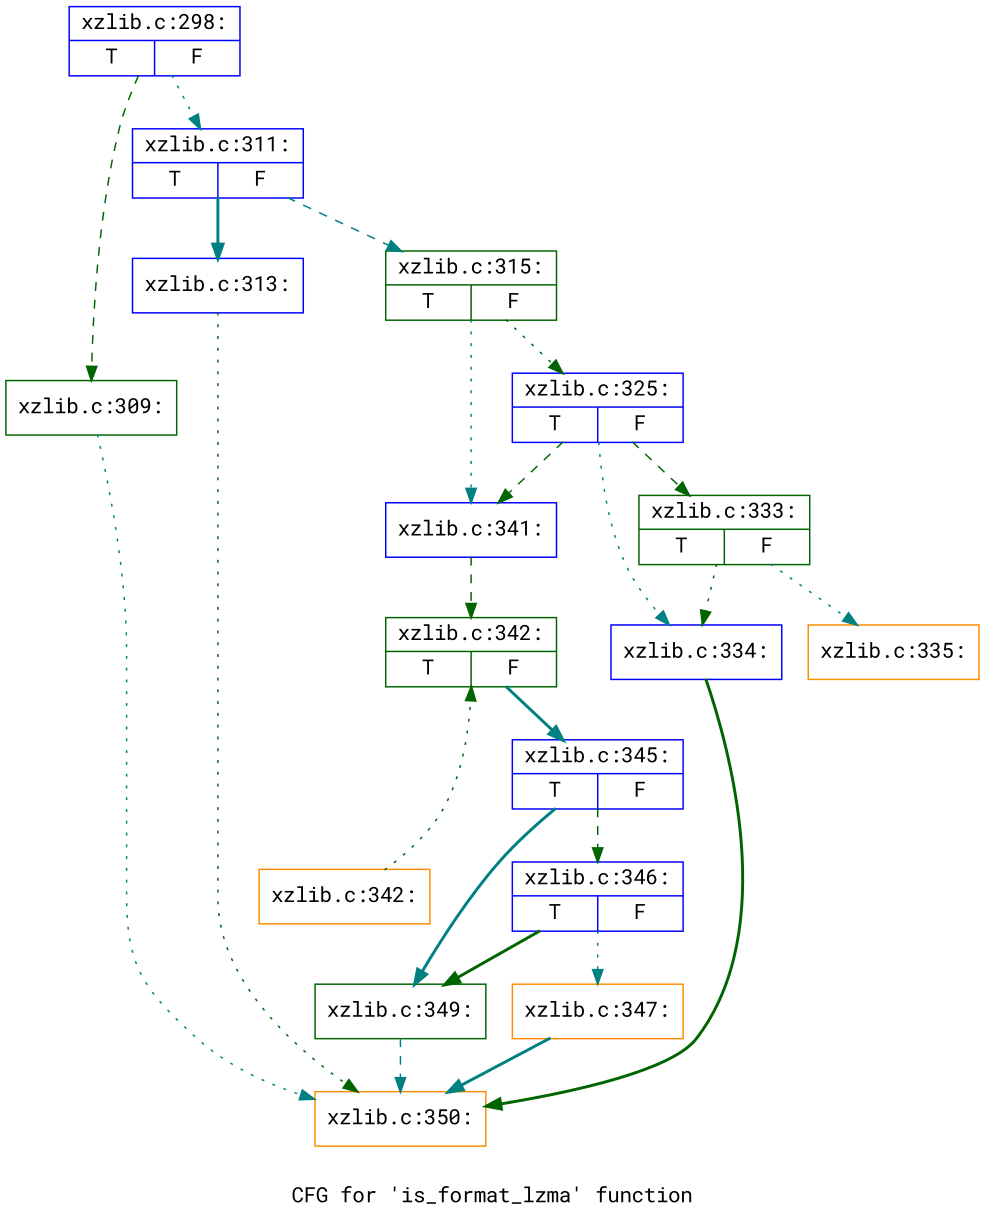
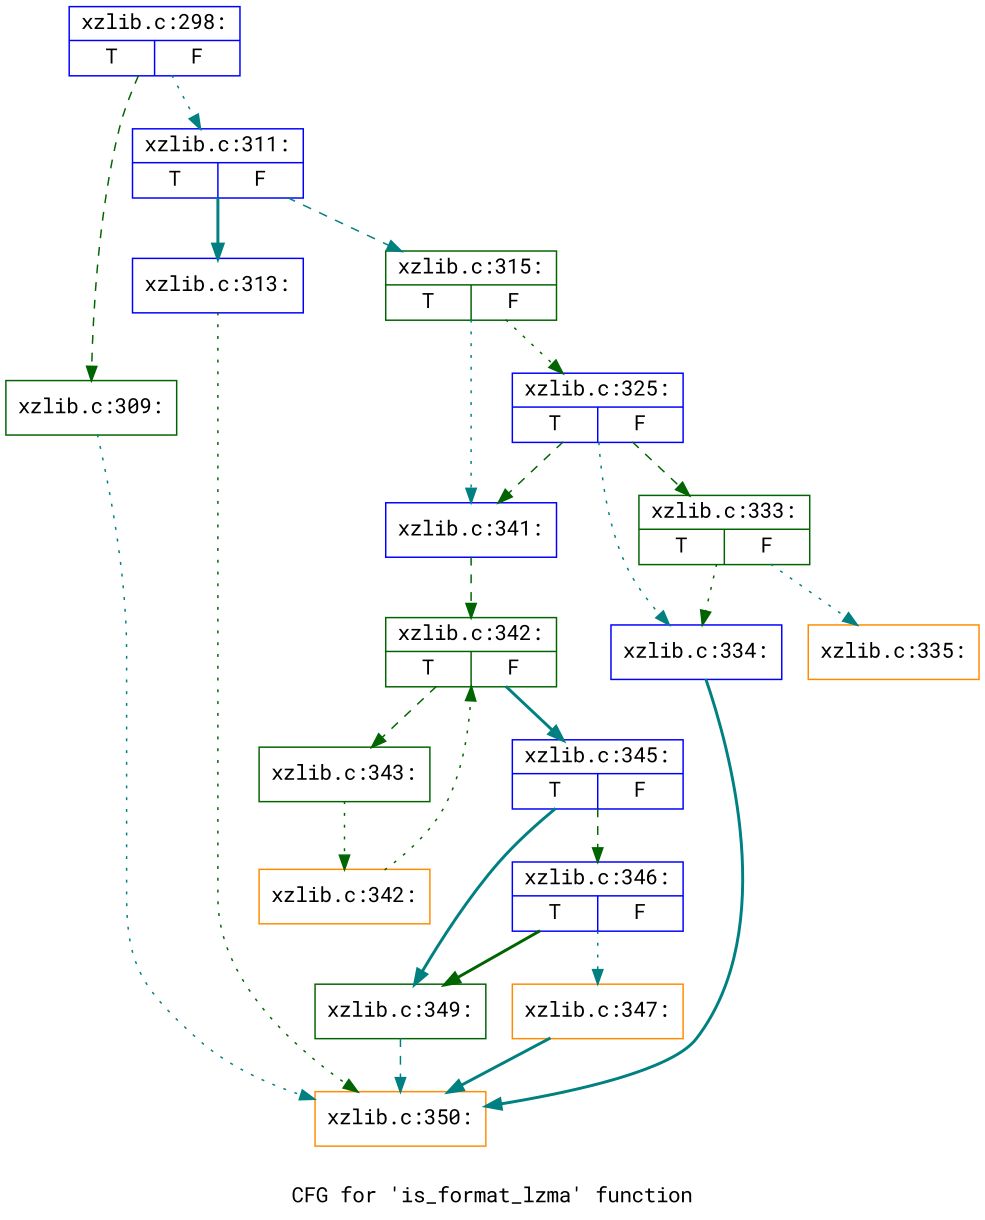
node "xzlib.c:343:": added
edge "xzlib.c:334:" -> "xzlib.c:350:": color darkgreen -> teal
